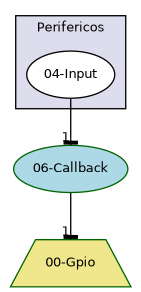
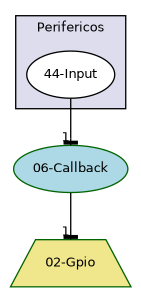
node "04-Input": label "04-Input" -> "44-Input"
node "00-Gpio": label "00-Gpio" -> "02-Gpio"
